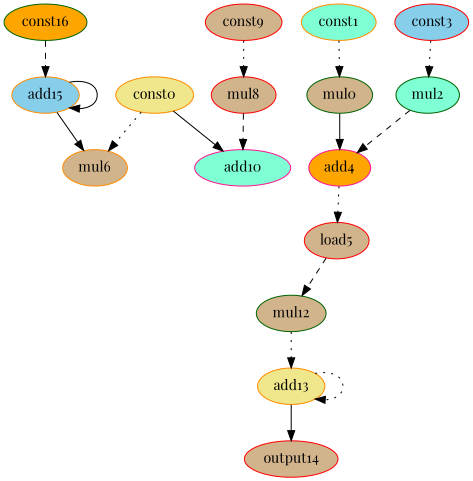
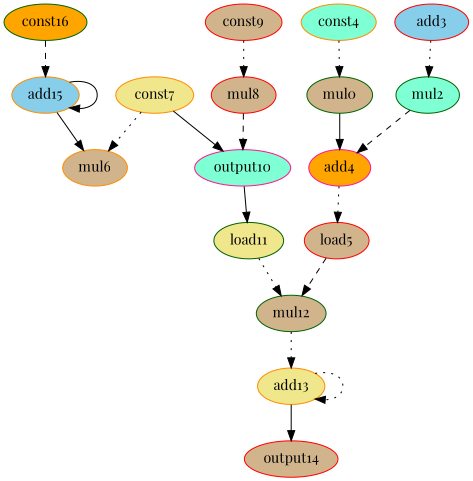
node "const1": label "const1" -> "const4"
node "const3": label "const3" -> "add3"
node "const0": label "const0" -> "const7"
node "add10": label "add10" -> "output10"
node "load11": added
